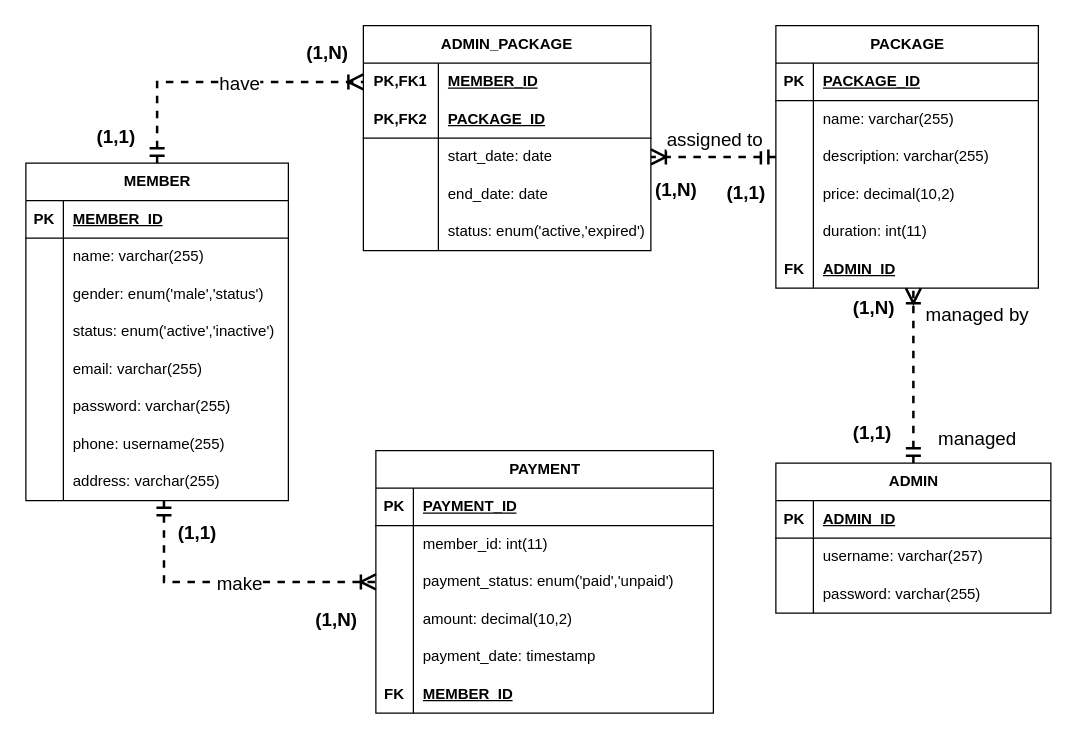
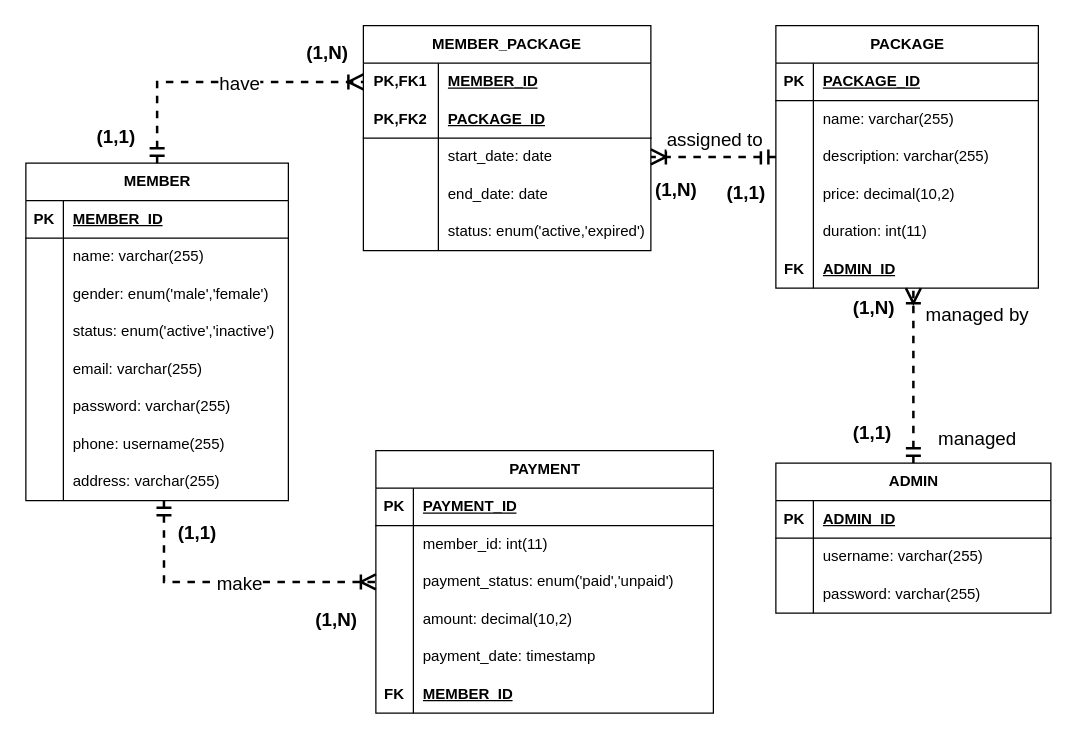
node "ADMIN_PACKAGE": label "ADMIN_PACKAGE" -> "MEMBER_PACKAGE"
node "gender: enum('male','status')": label "gender: enum('male','status')" -> "gender: enum('male','female')"
node "username: varchar(257)": label "username: varchar(257)" -> "username: varchar(255)"
